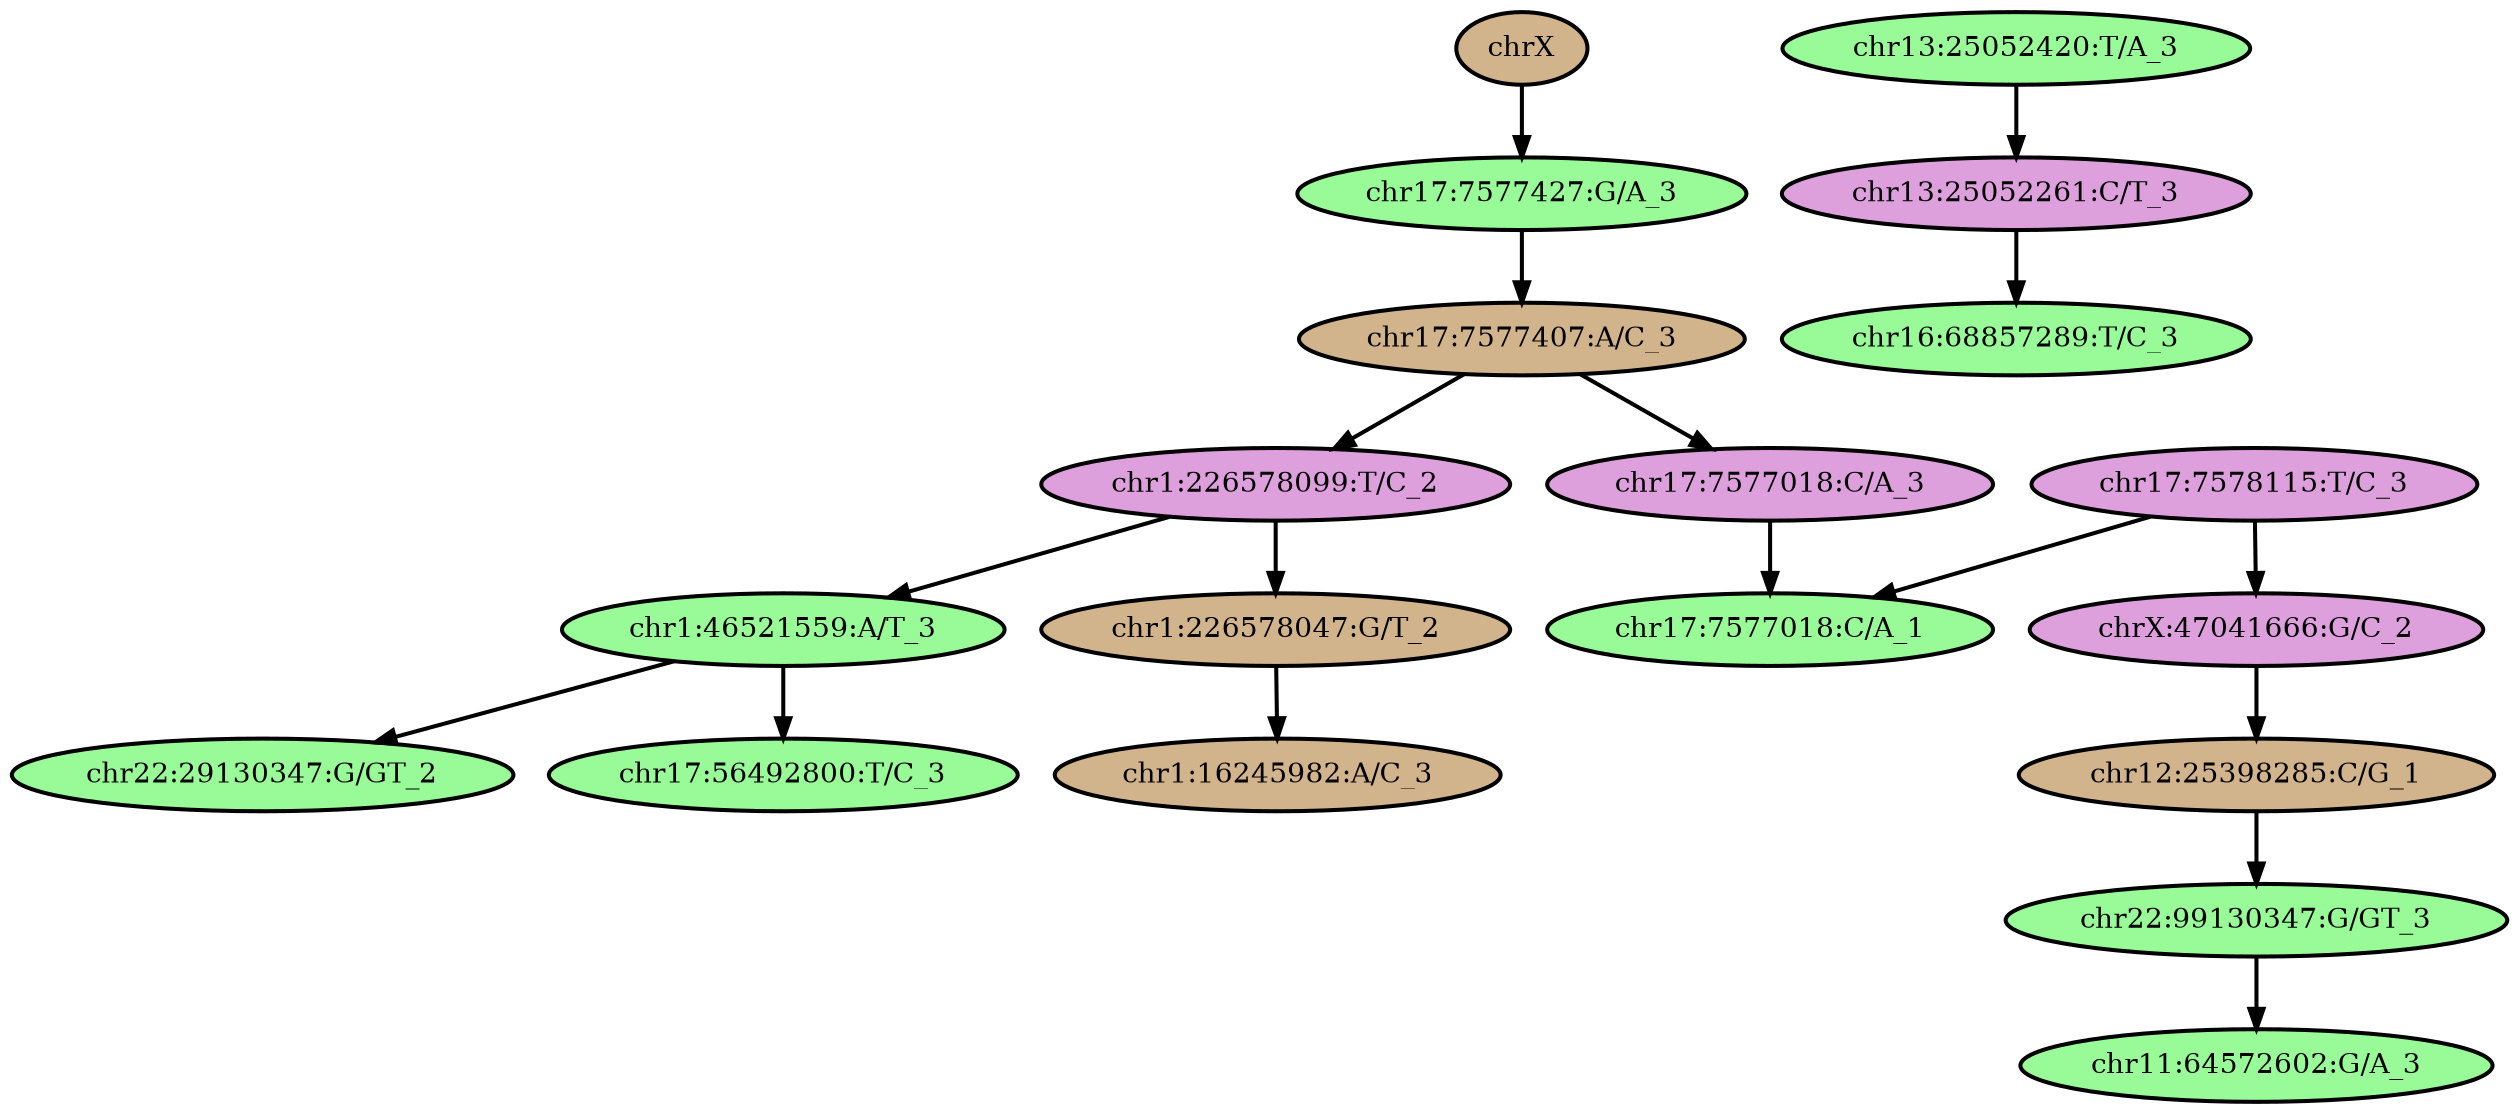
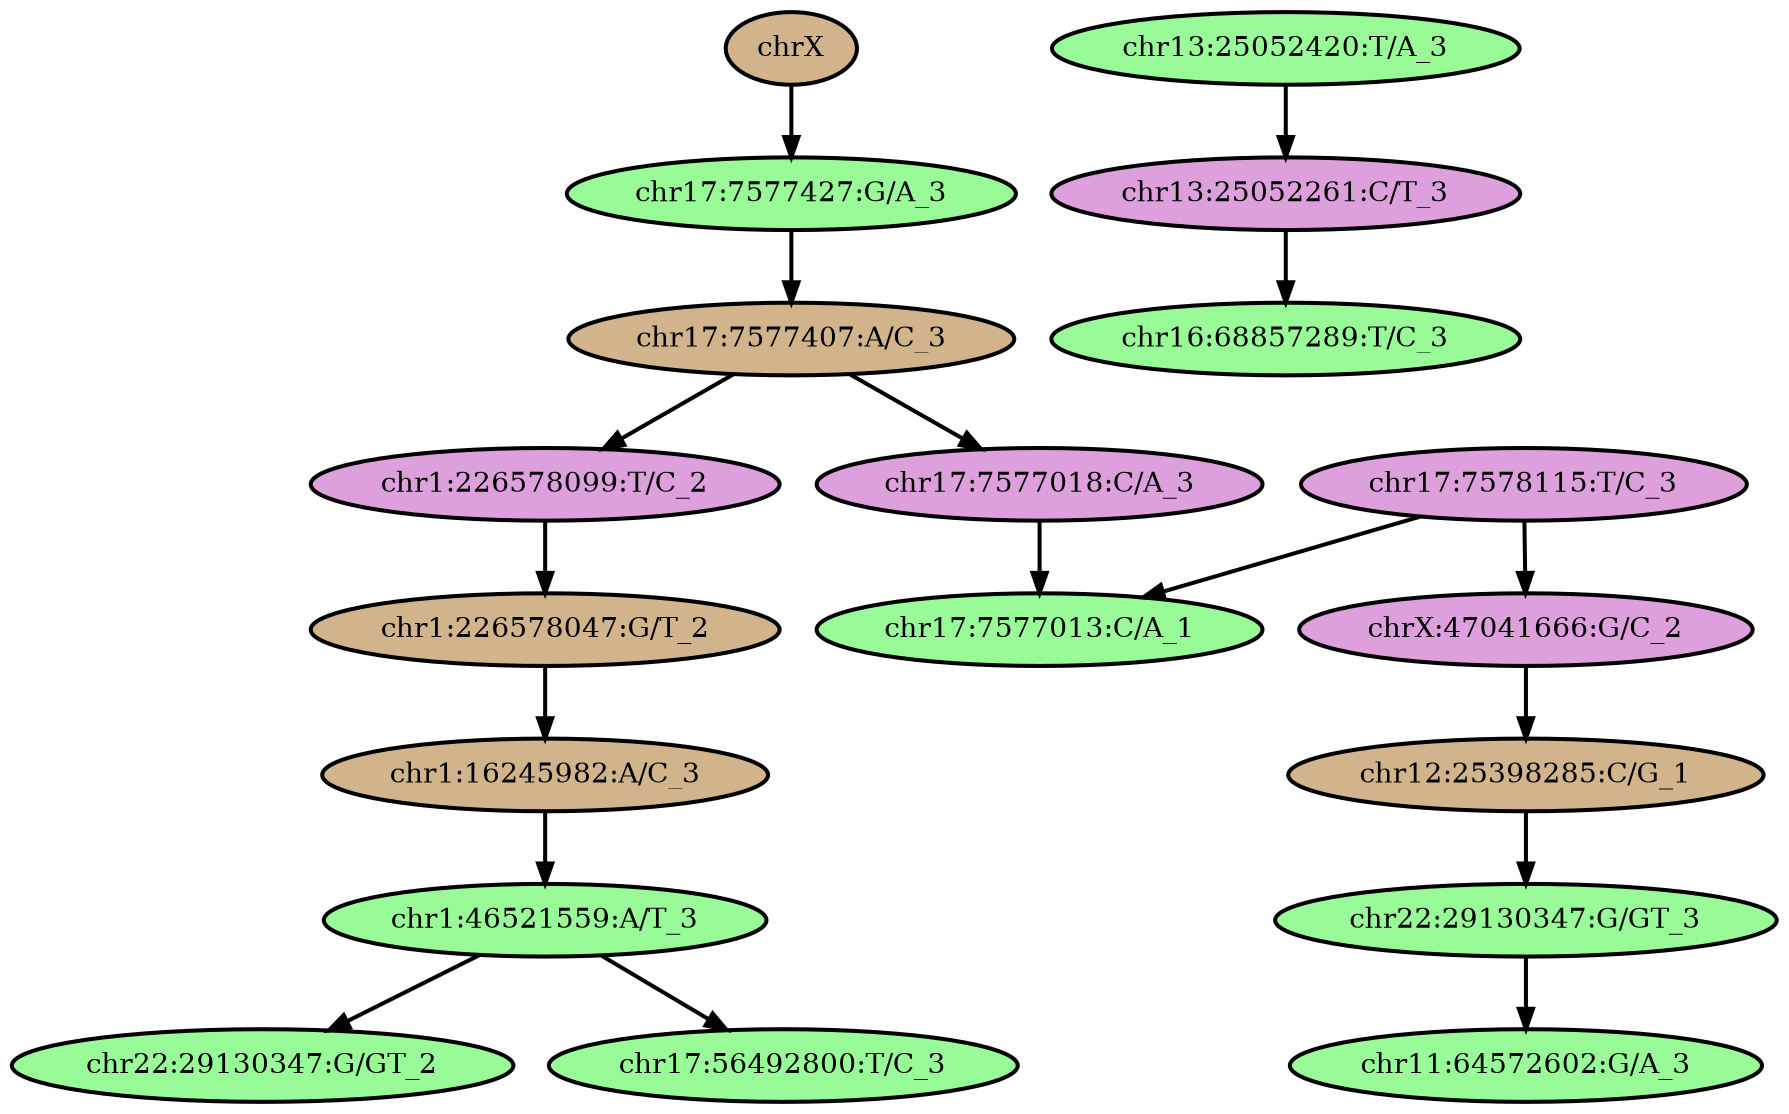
edge "chr1:226578099:T/C_2" -> "chr1:46521559:A/T_3": now "chr1:16245982:A/C_3" -> "chr1:46521559:A/T_3"
node "chr17:7577018:C/A_1": label "chr17:7577018:C/A_1" -> "chr17:7577013:C/A_1"
node "chr22:99130347:G/GT_3": label "chr22:99130347:G/GT_3" -> "chr22:29130347:G/GT_3"
